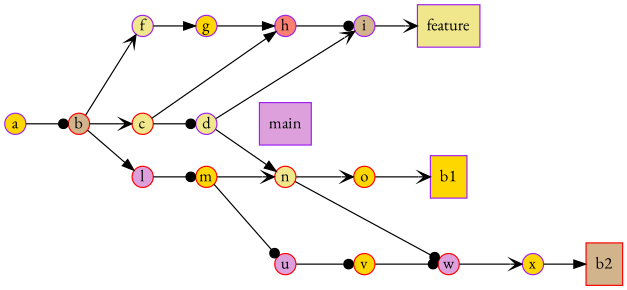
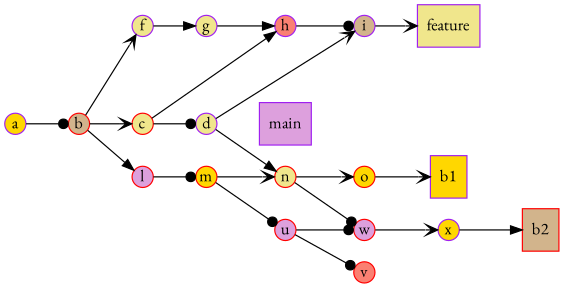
node "g": fillcolor gold -> khaki
node "v": fillcolor gold -> salmon
edge "v" -> "w": now "u" -> "w"
